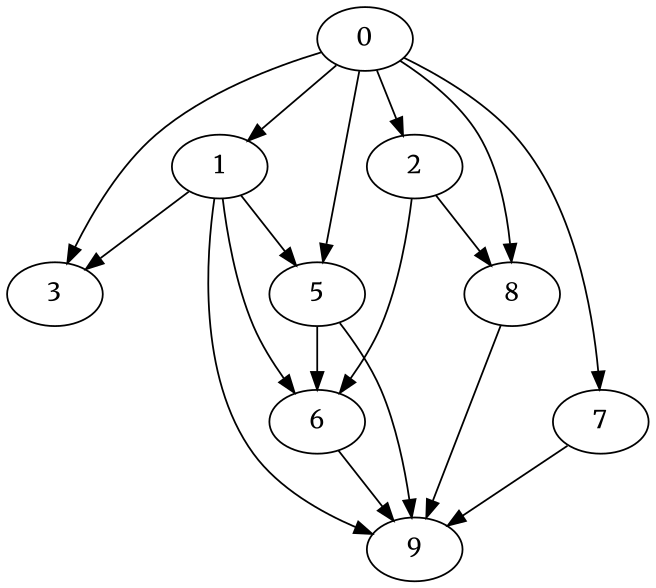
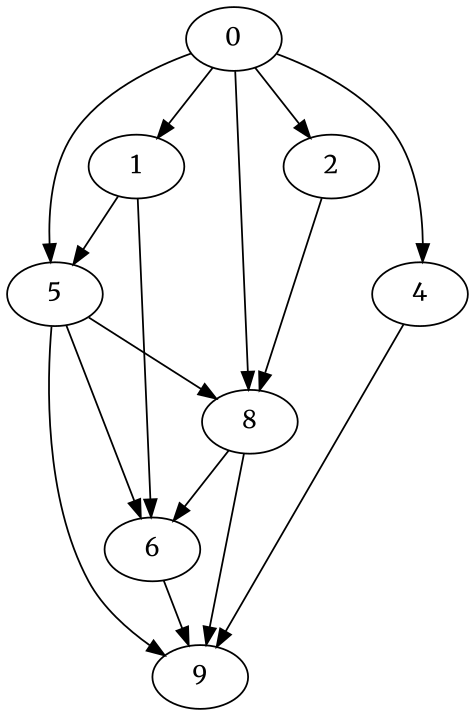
edge "2" -> "6": now "8" -> "6"
node "3": removed
edge "5" -> "8": added
edge "1" -> "9": removed
node "7": label "7" -> "4"
